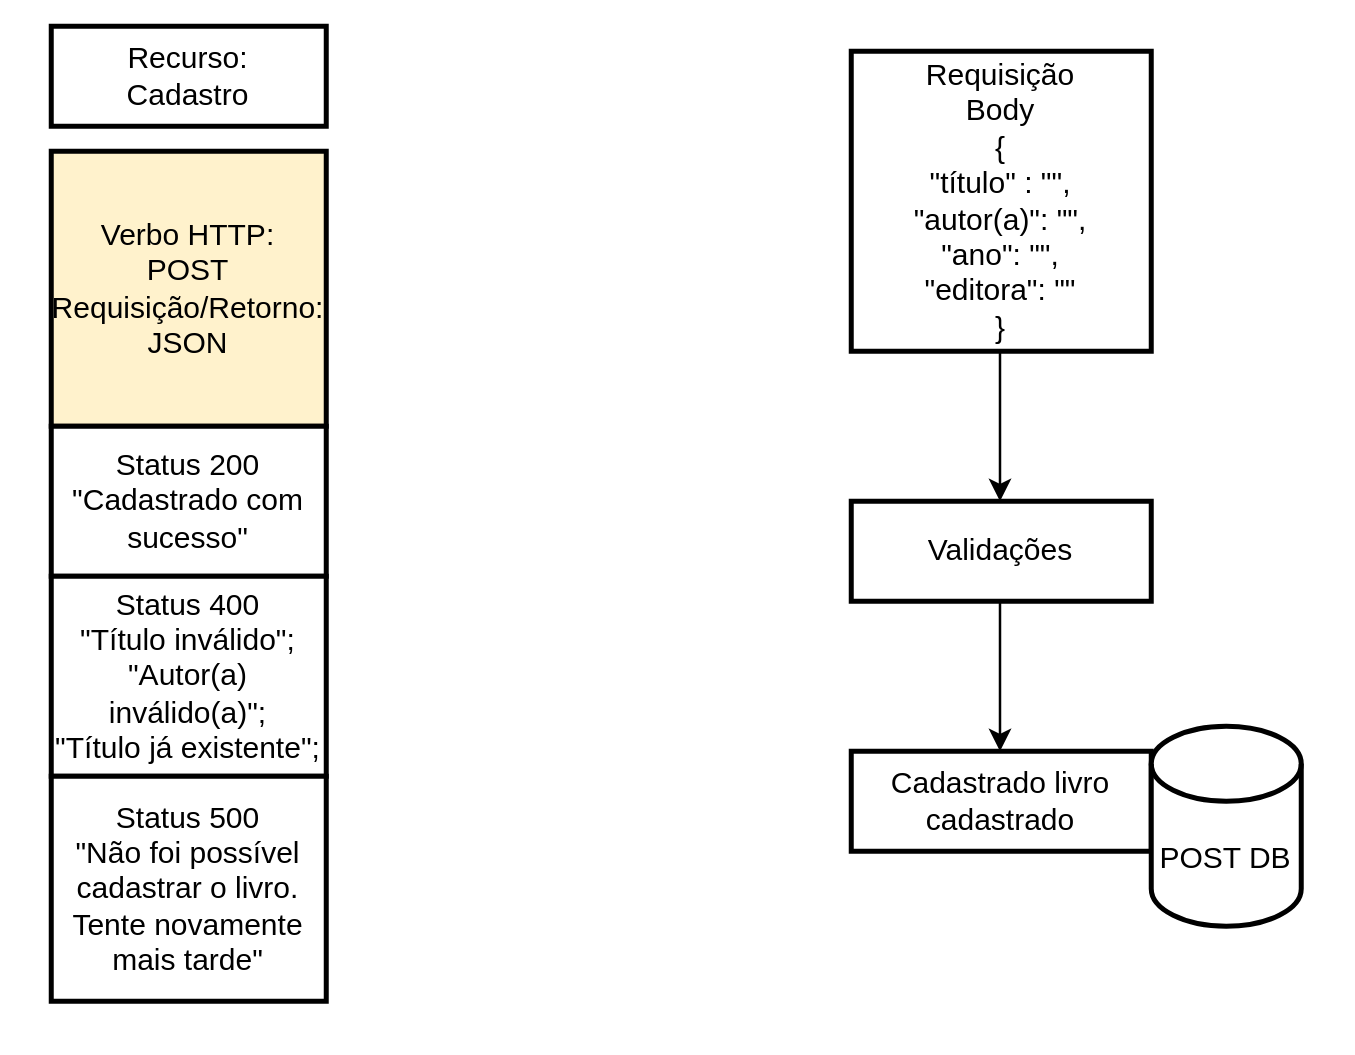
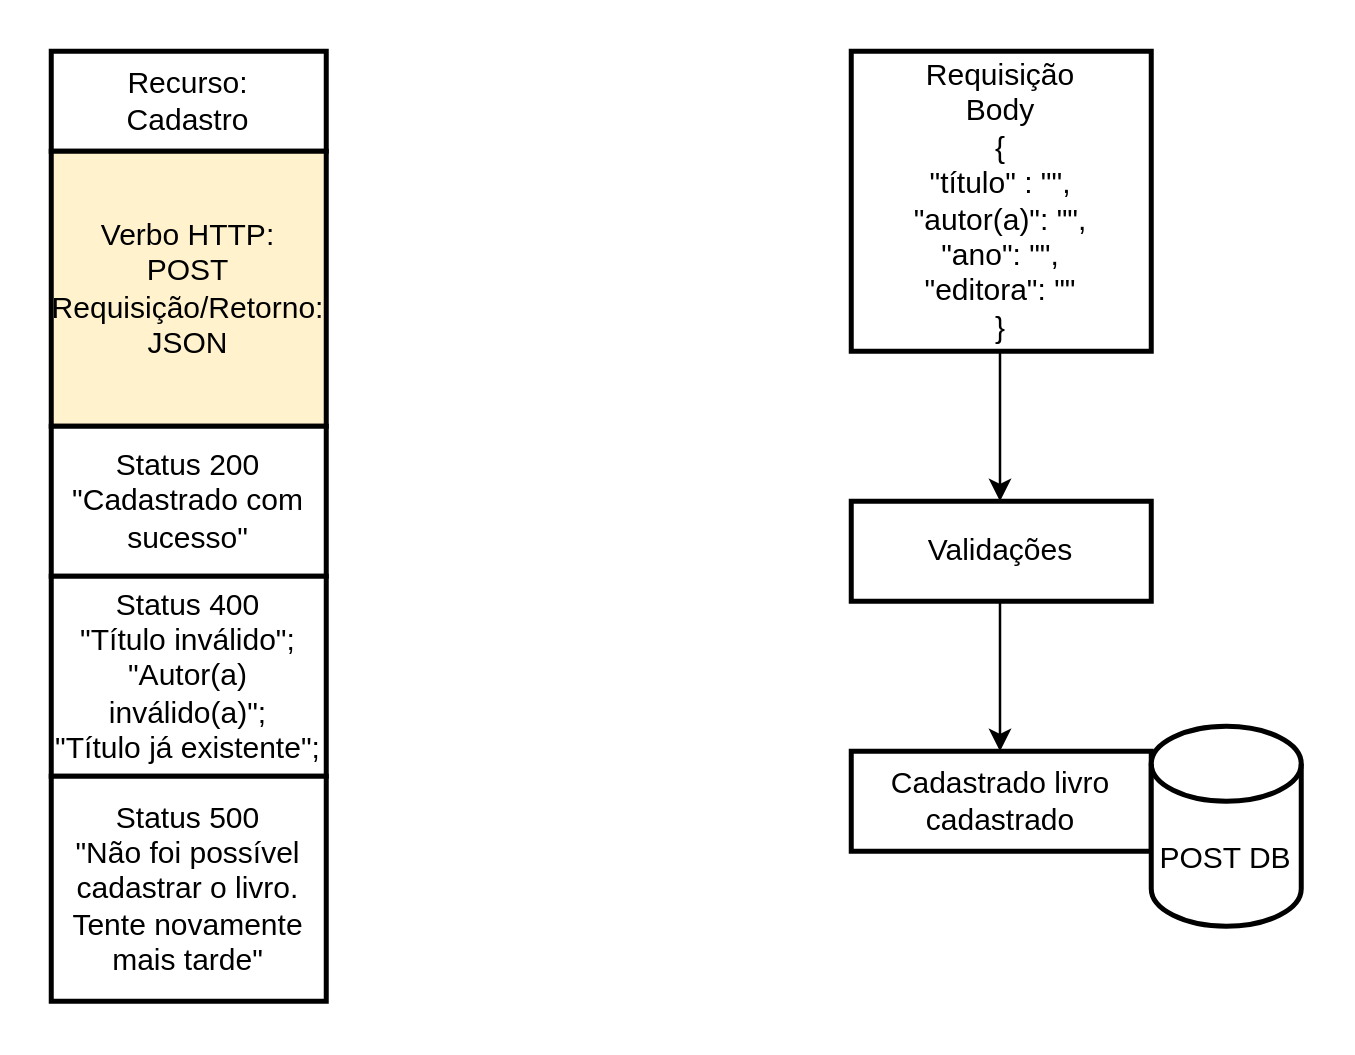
node "Recurso: Cadastro": moved (189, 76) -> (189, 101)
